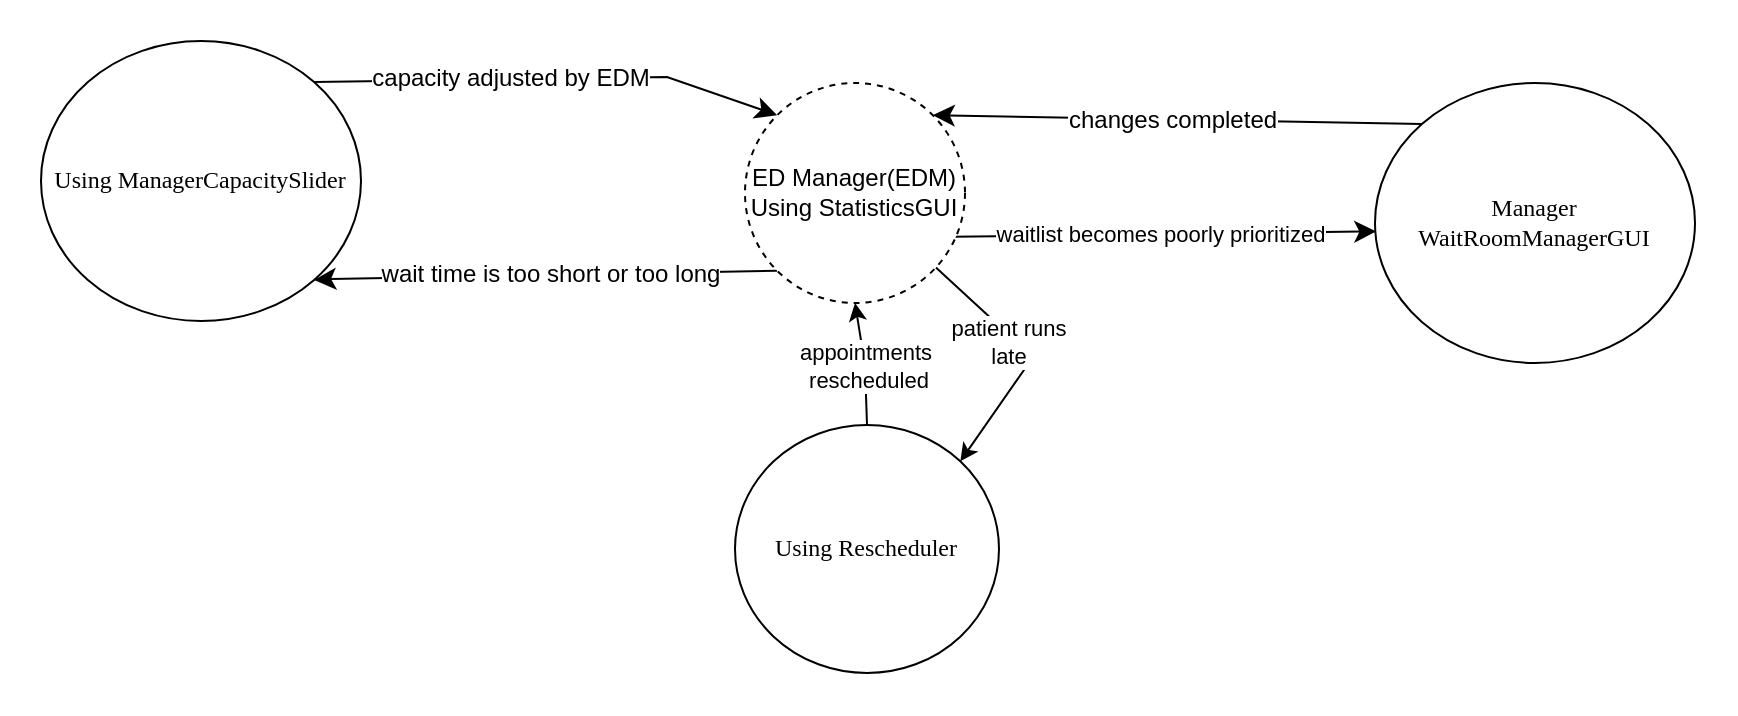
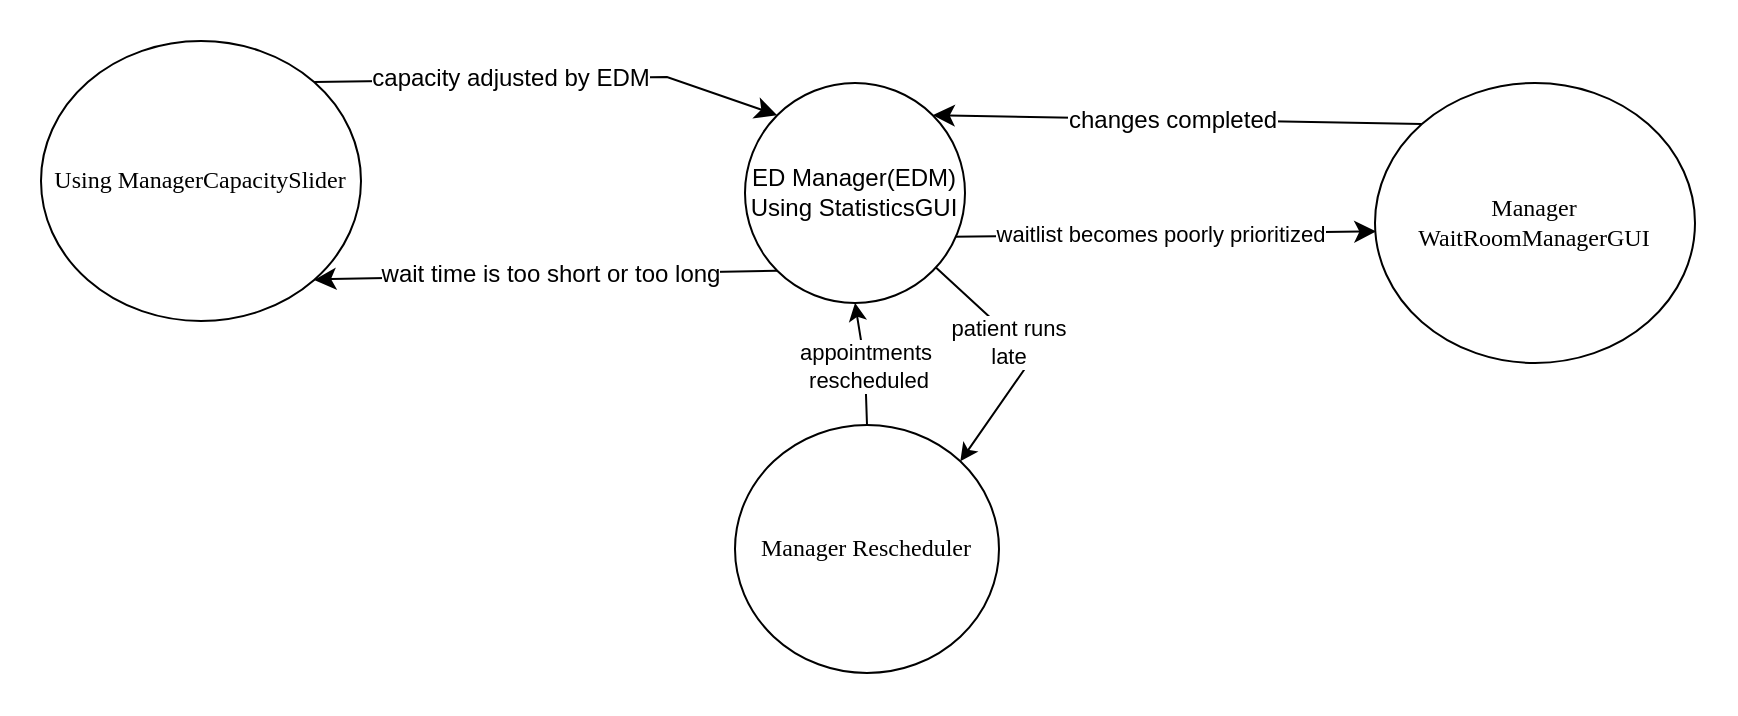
node "ED Manager(EDM) Using StatisticsGUI": style dashed -> solid
node "Using Rescheduler": label "Using Rescheduler" -> "Manager Rescheduler"
